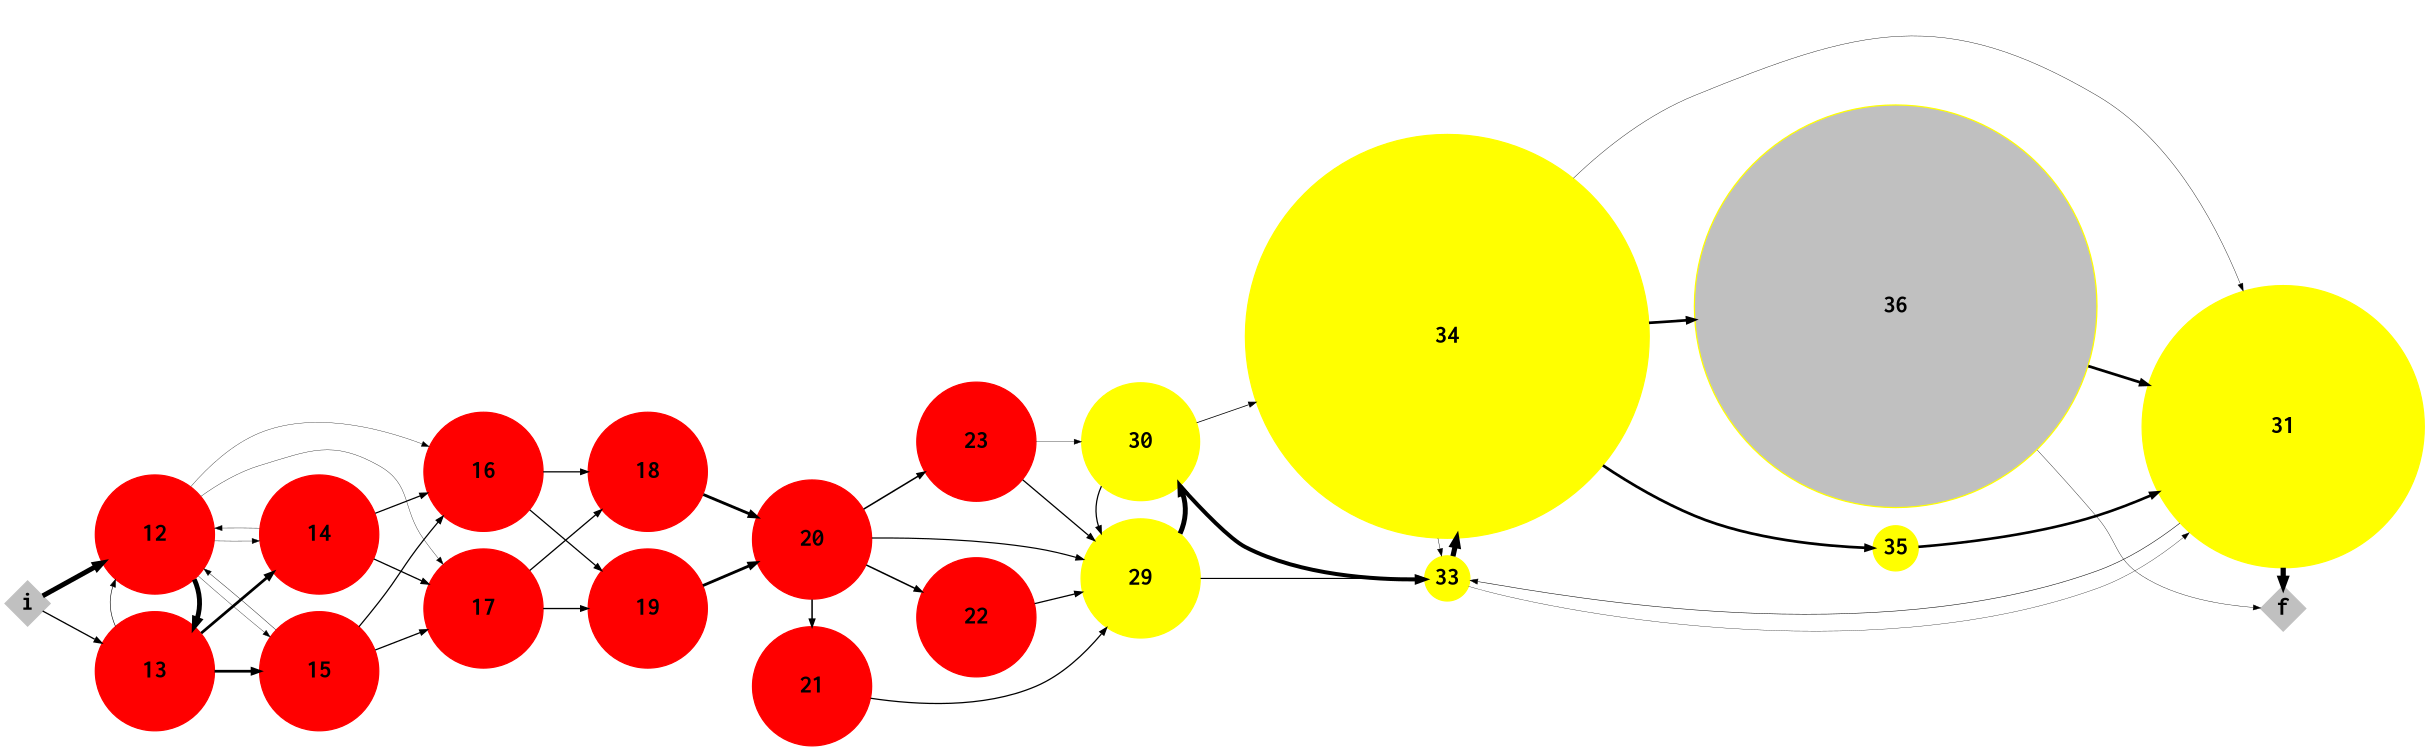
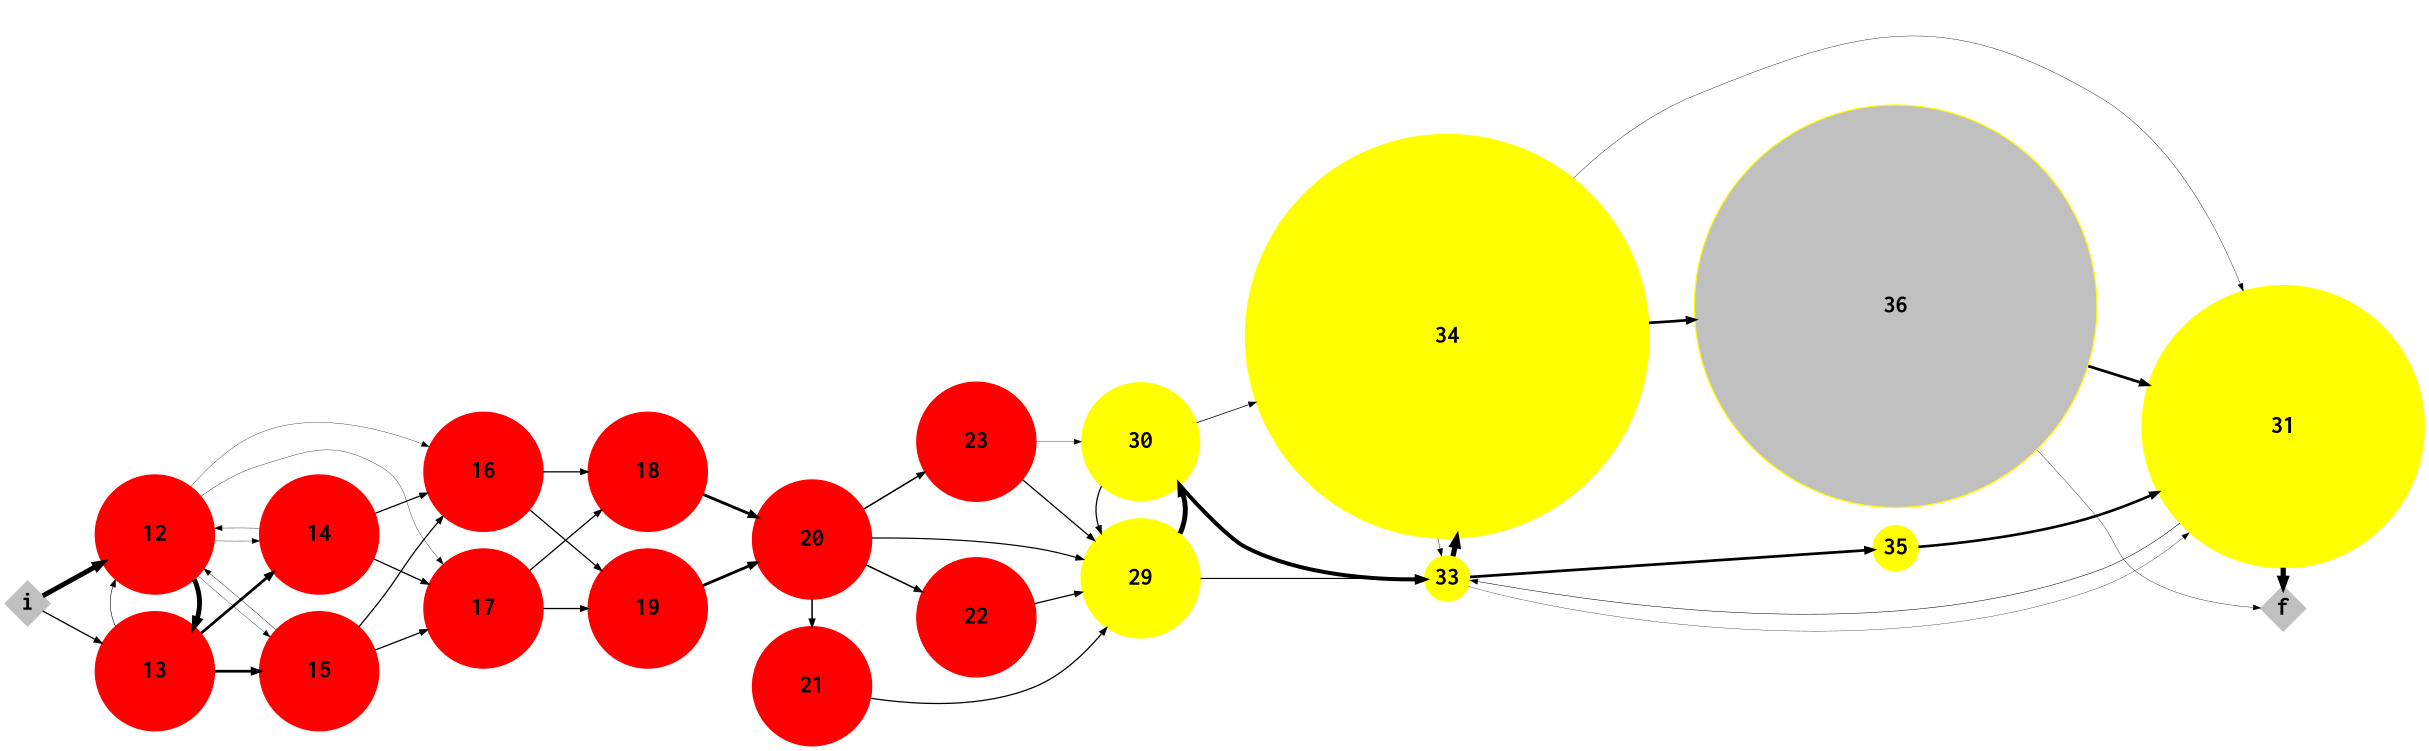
edge "34" -> "35": now "33" -> "35"
